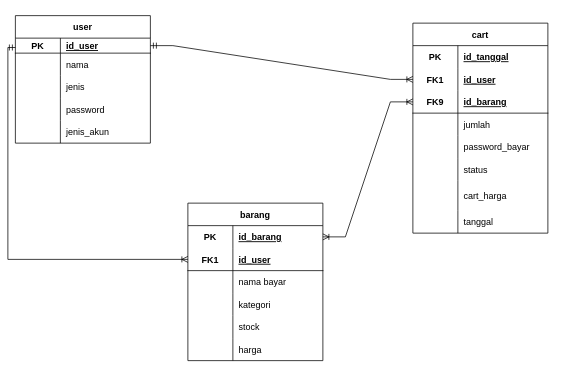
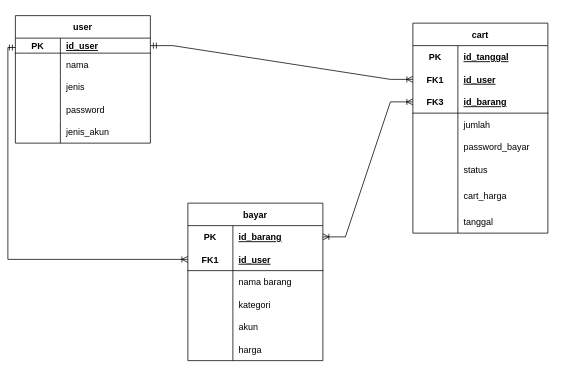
node "FK9": label "FK9" -> "FK3"
node "barang": label "barang" -> "bayar"
node "nama bayar": label "nama bayar" -> "nama barang"
node "stock": label "stock" -> "akun"
